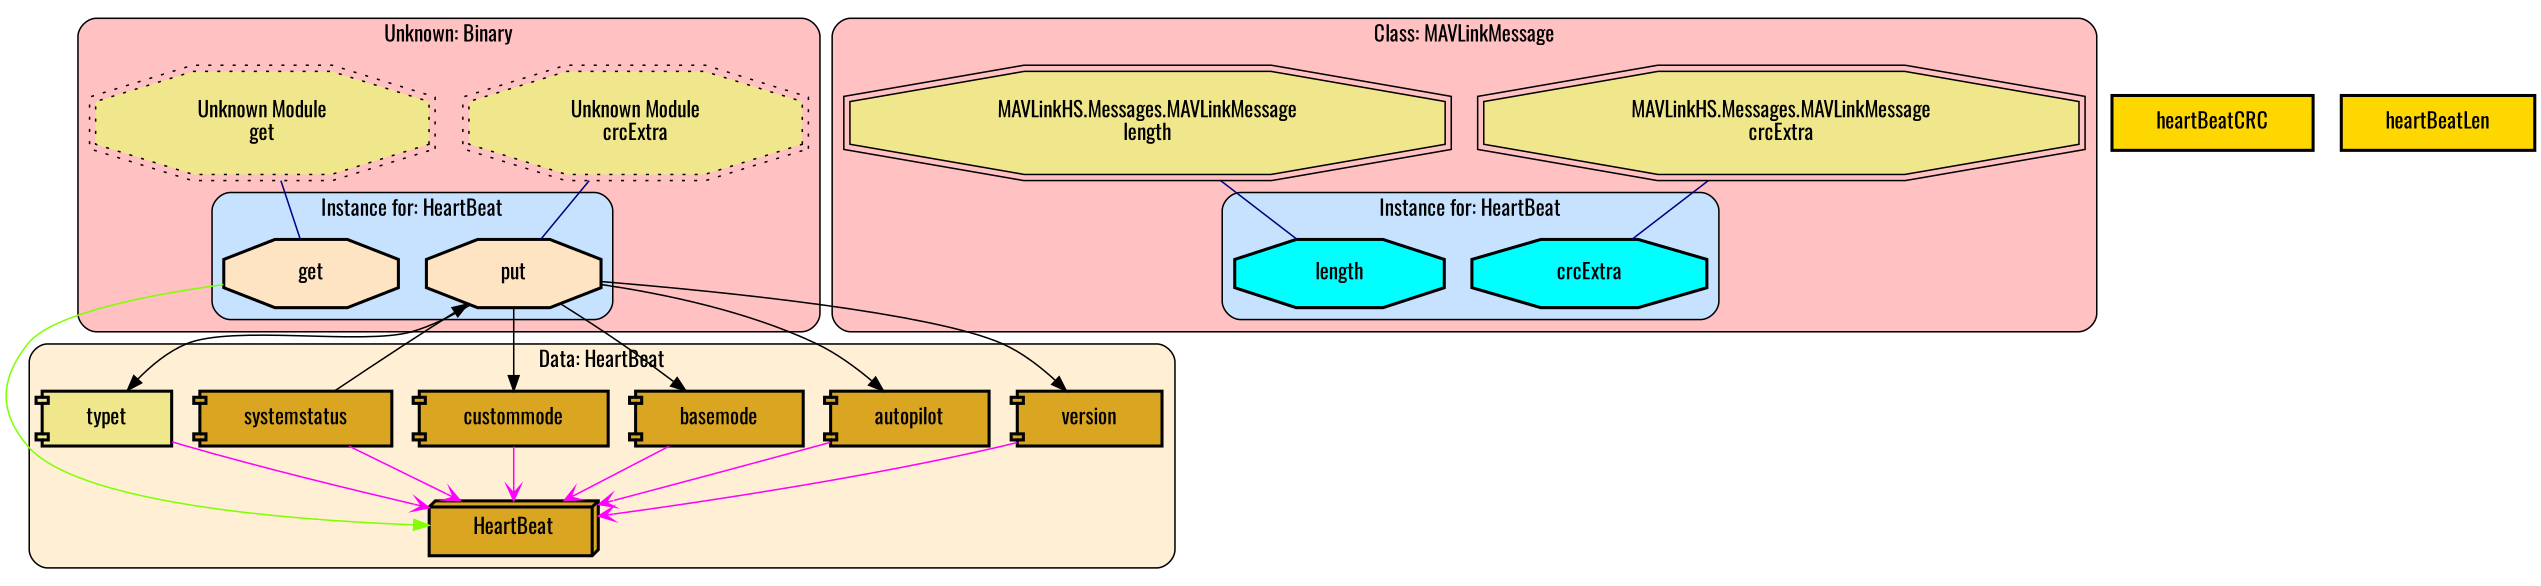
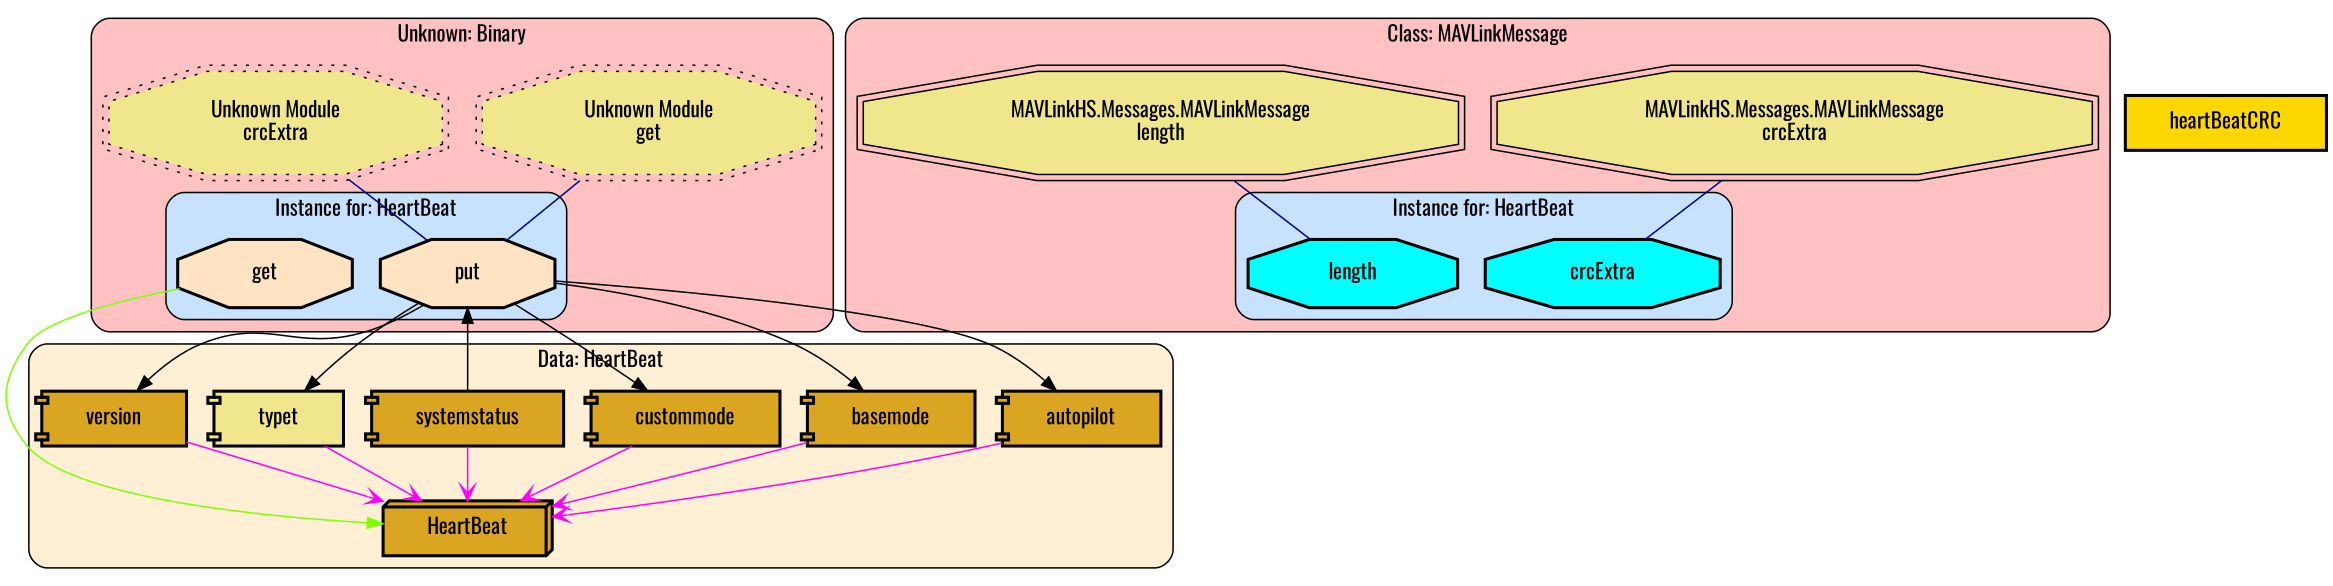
node "heartBeatLen": removed
edge "Unknown Module get" -- "get": now "Unknown Module get" -- "put"
